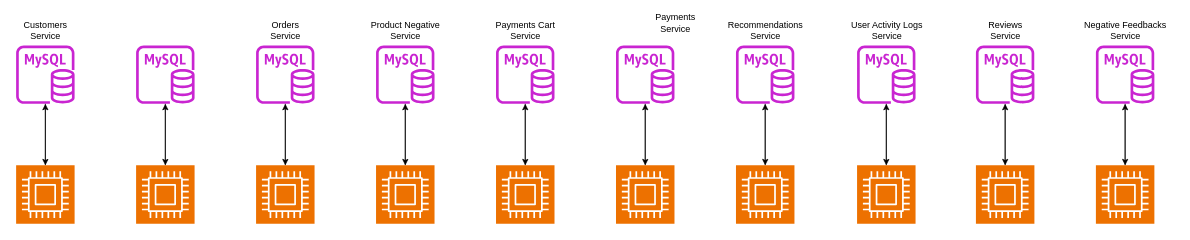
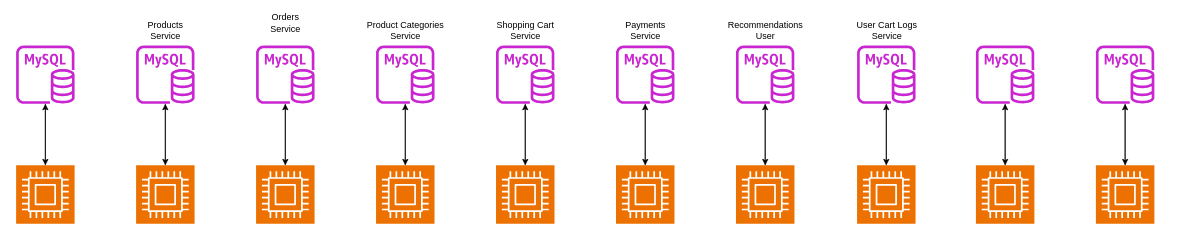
node "Payments Service": moved (675, 23) -> (645, 30)
node "Customers Service": removed
node "Products Service": added
node "Orders Service": moved (285, 30) -> (285, 23)
node "Product Negative Service": label "Product Negative Service" -> "Product Categories Service"
node "Payments Cart Service": label "Payments Cart Service" -> "Shopping Cart Service"
node "Recommendations Service": label "Recommendations Service" -> "Recommendations User"
node "User Activity Logs Service": label "User Activity Logs Service" -> "User Cart Logs Service"
node "Reviews Service": removed
node "Negative Feedbacks Service": removed
